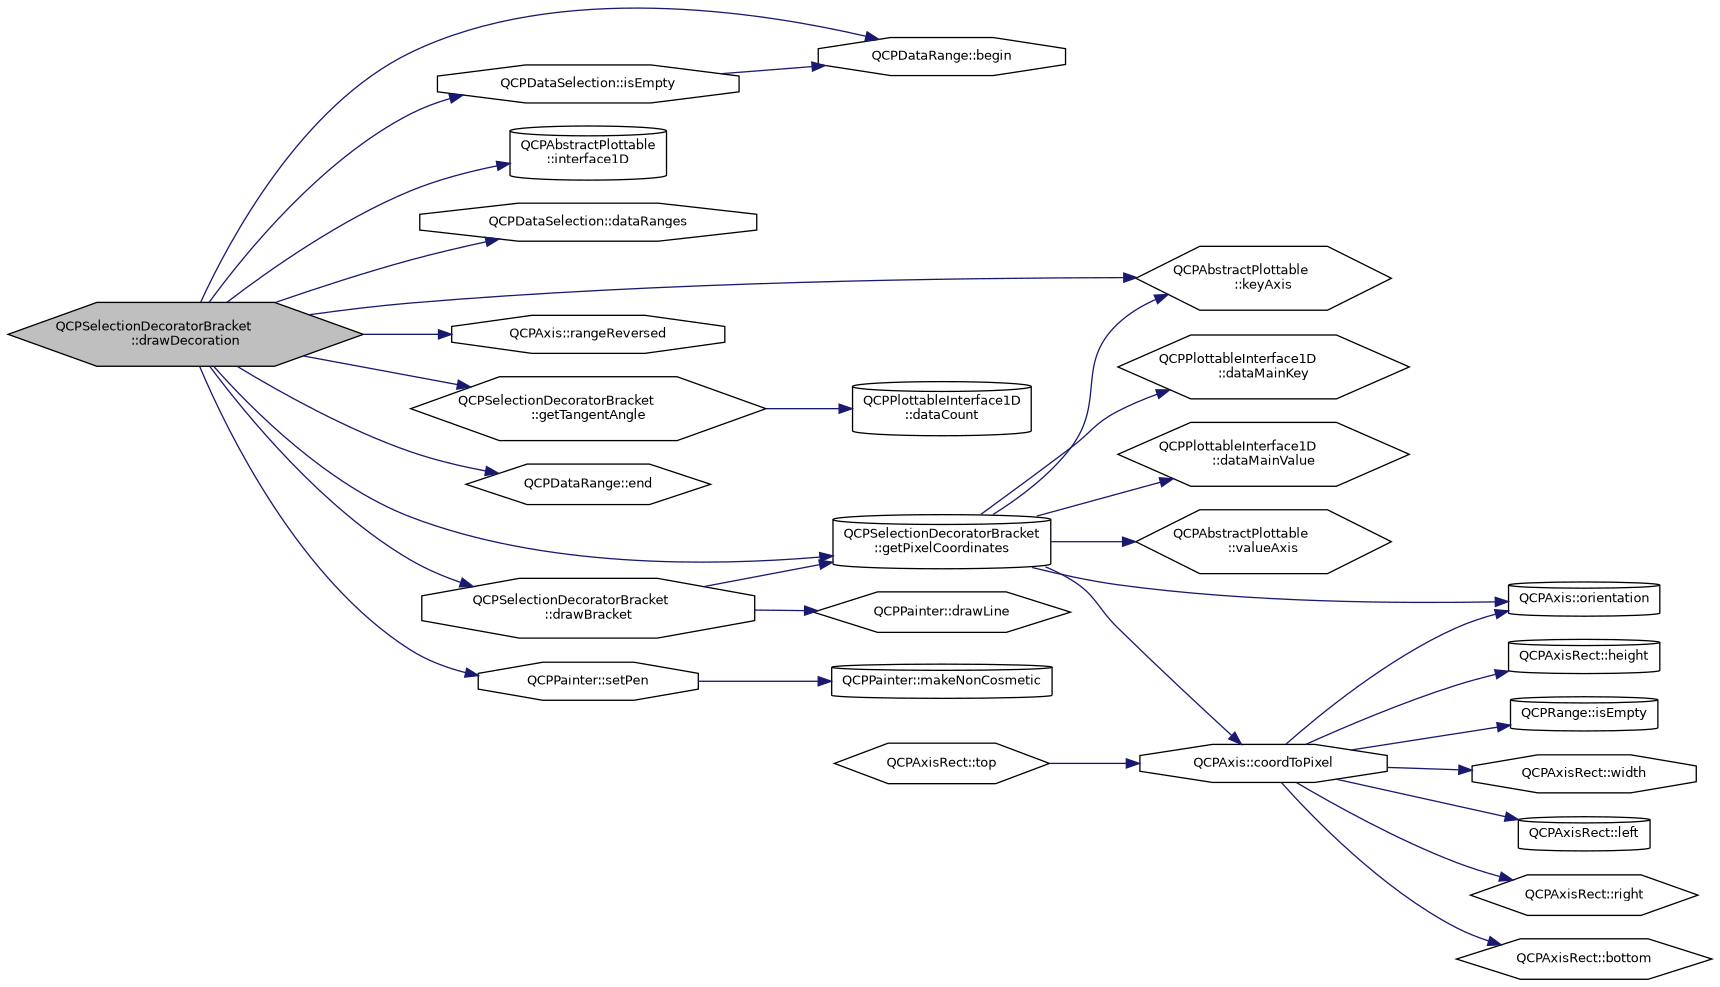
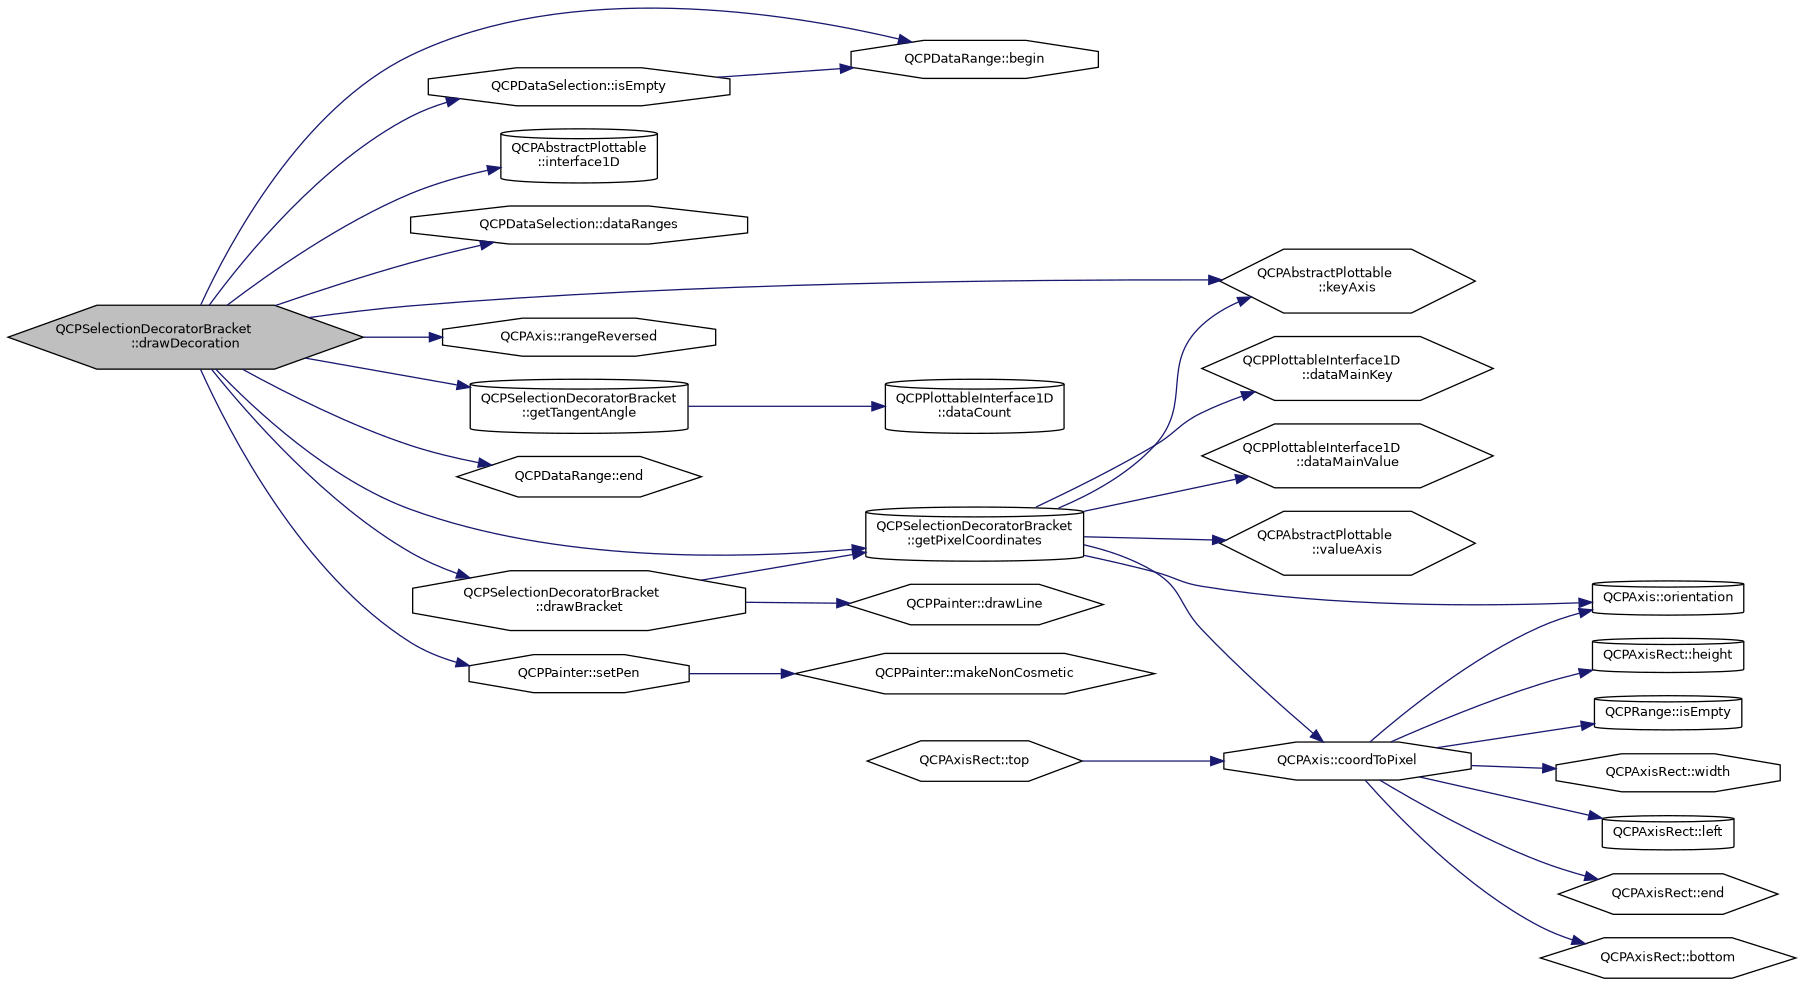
node "QCPSelectionDecoratorBracket ::getTangentAngle": shape hexagon -> cylinder
node "QCPPainter::makeNonCosmetic": shape cylinder -> hexagon
node "QCPAxisRect::right": label "QCPAxisRect::right" -> "QCPAxisRect::end"
